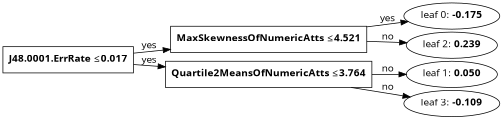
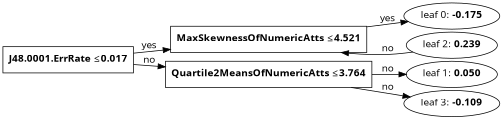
edge "MaxSkewnessOfNumericAtts" -> "leaf 2:": reversed
edge "J48.0001.ErrRate" -> "Quartile2MeansOfNumericAtts": label "yes" -> "no"
